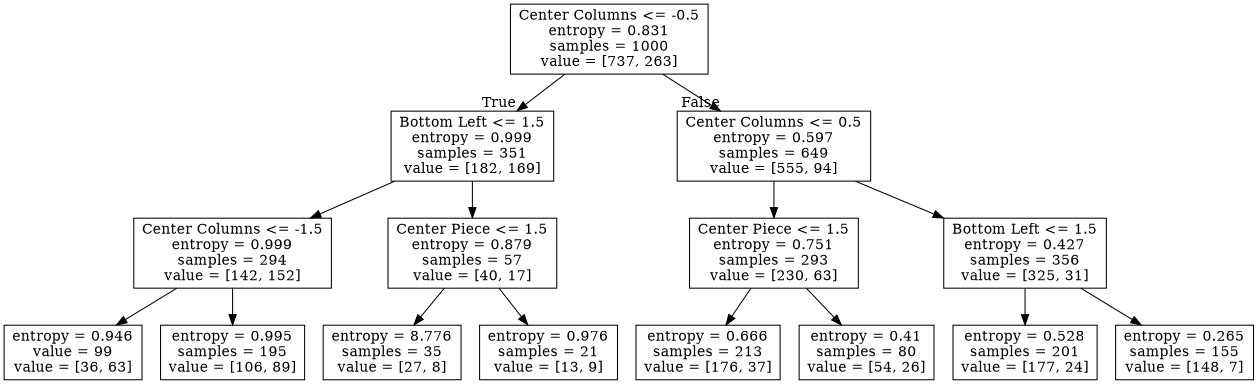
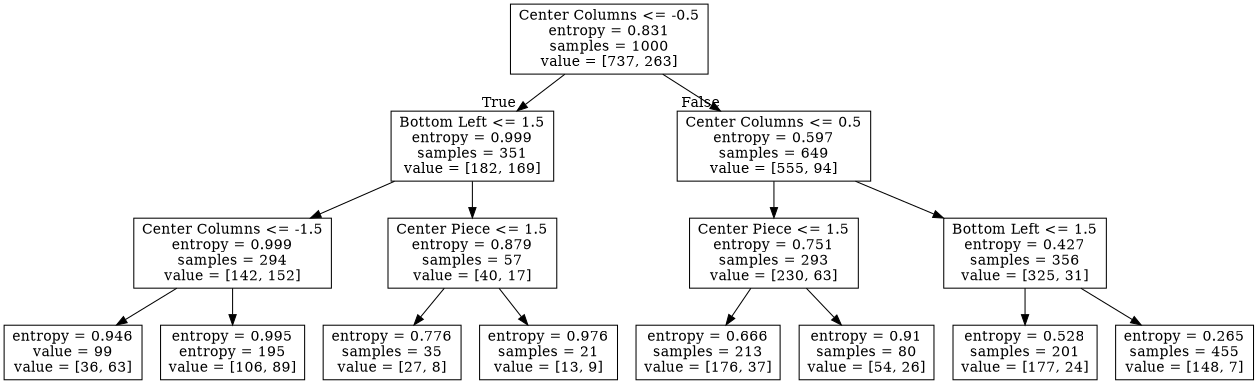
node "entropy = 0.995 samples = 195 value = [106, 89]": label "entropy = 0.995 samples = 195 value = [106, 89]" -> "entropy = 0.995 entropy = 195 value = [106, 89]"
node "entropy = 8.776 samples = 35 value = [27, 8]": label "entropy = 8.776 samples = 35 value = [27, 8]" -> "entropy = 0.776 samples = 35 value = [27, 8]"
node "entropy = 0.41 samples = 80 value = [54, 26]": label "entropy = 0.41 samples = 80 value = [54, 26]" -> "entropy = 0.91 samples = 80 value = [54, 26]"
node "entropy = 0.265 samples = 155 value = [148, 7]": label "entropy = 0.265 samples = 155 value = [148, 7]" -> "entropy = 0.265 samples = 455 value = [148, 7]"
